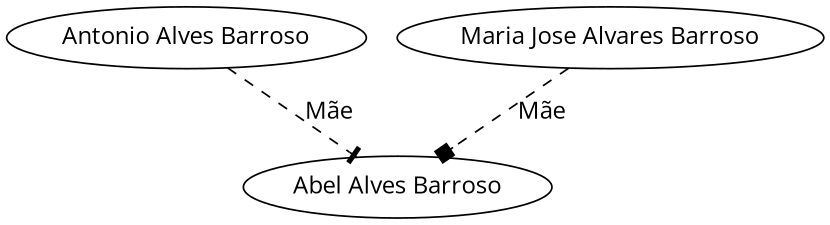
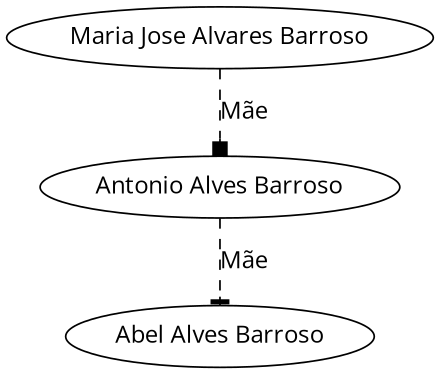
edge "Maria Jose Alvares Barroso" -> "Abel Alves Barroso": now "Maria Jose Alvares Barroso" -> "Antonio Alves Barroso"
